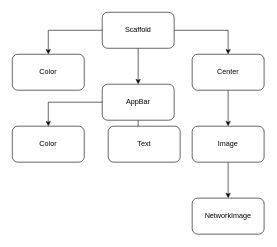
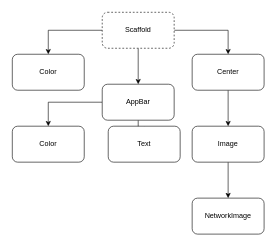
node "Scaffold": style solid -> dashed
